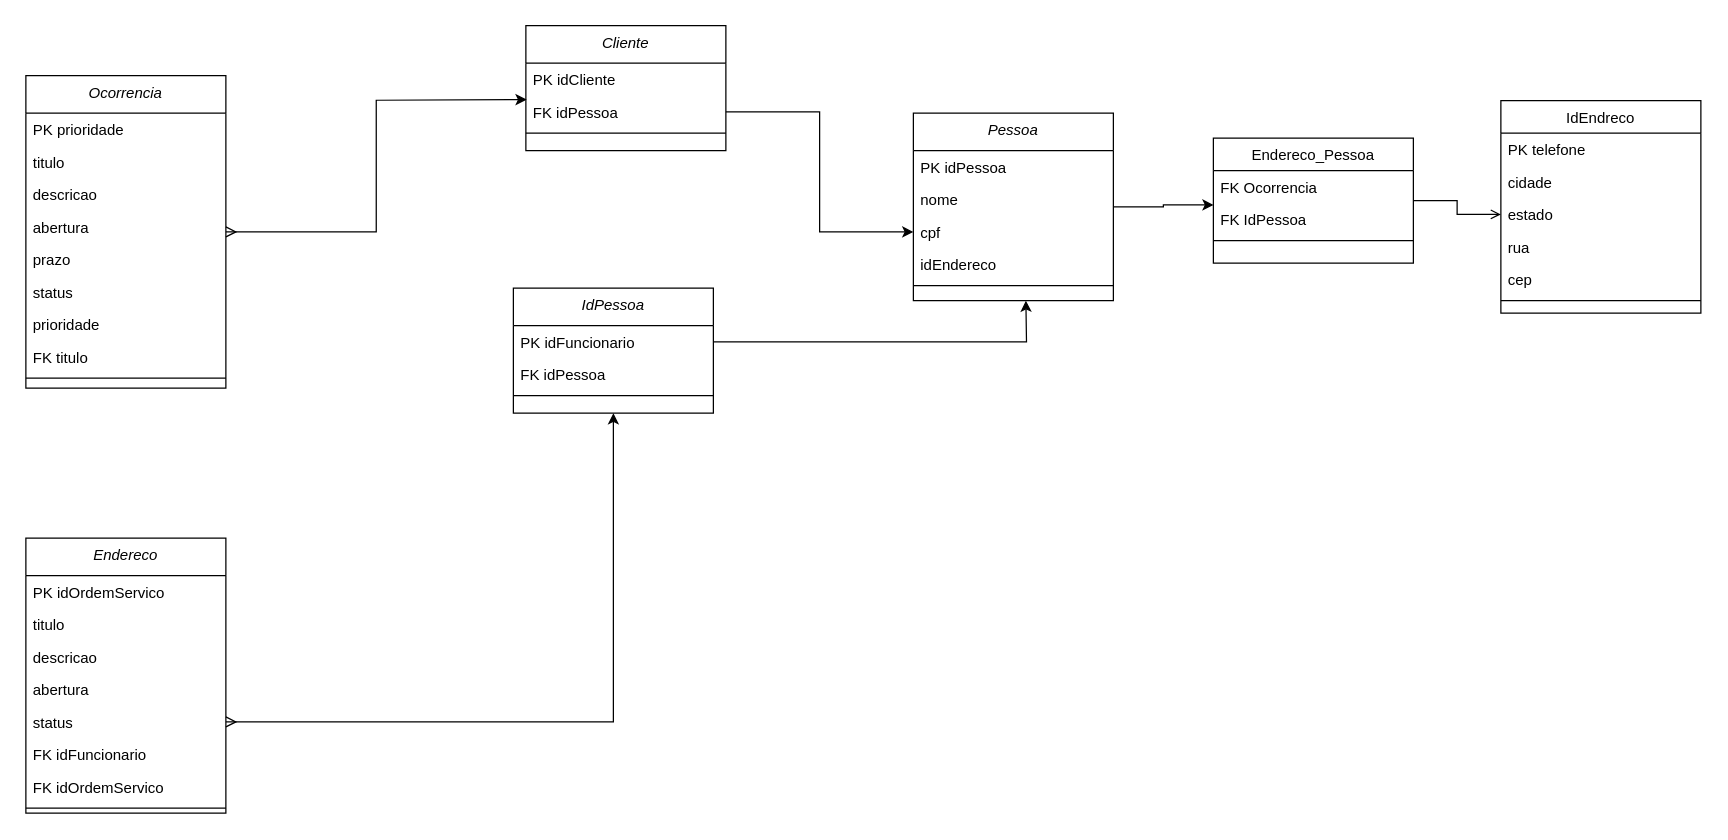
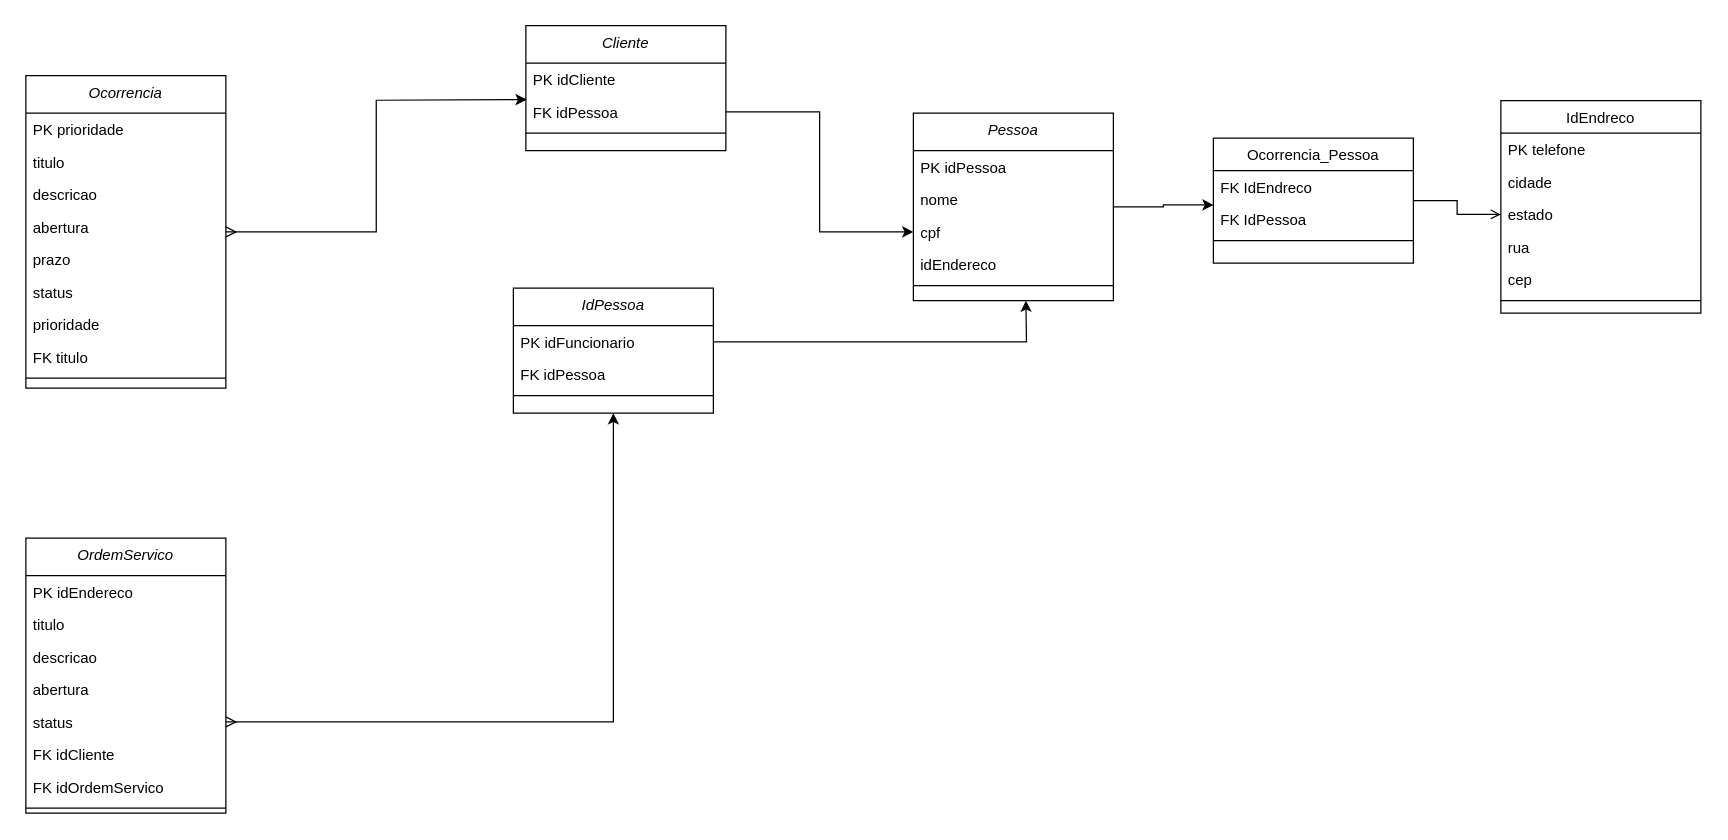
node "Endereco_Pessoa": label "Endereco_Pessoa" -> "Ocorrencia_Pessoa"
node "FK Ocorrencia": label "FK Ocorrencia" -> "FK IdEndreco"
node "Endereco": label "Endereco" -> "OrdemServico"
node "PK idOrdemServico": label "PK idOrdemServico" -> "PK idEndereco"
node "FK idFuncionario": label "FK idFuncionario" -> "FK idCliente"
